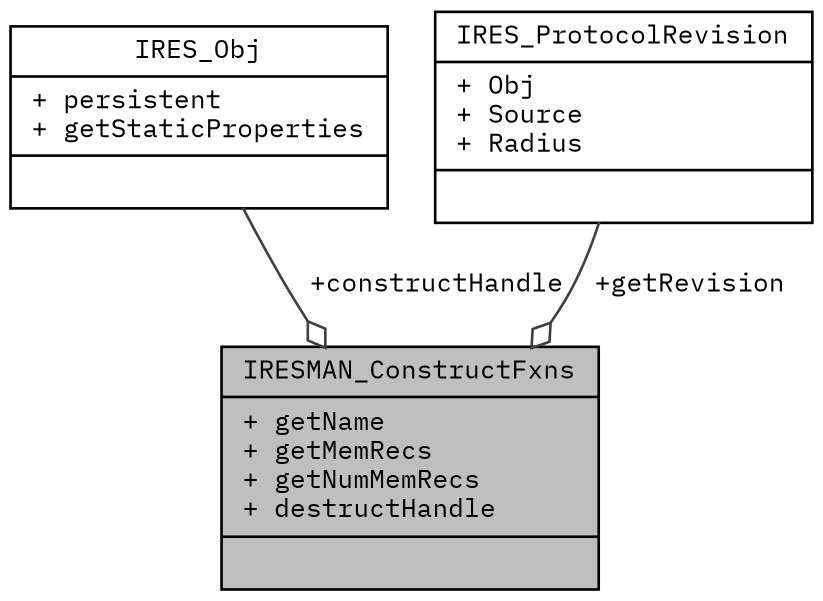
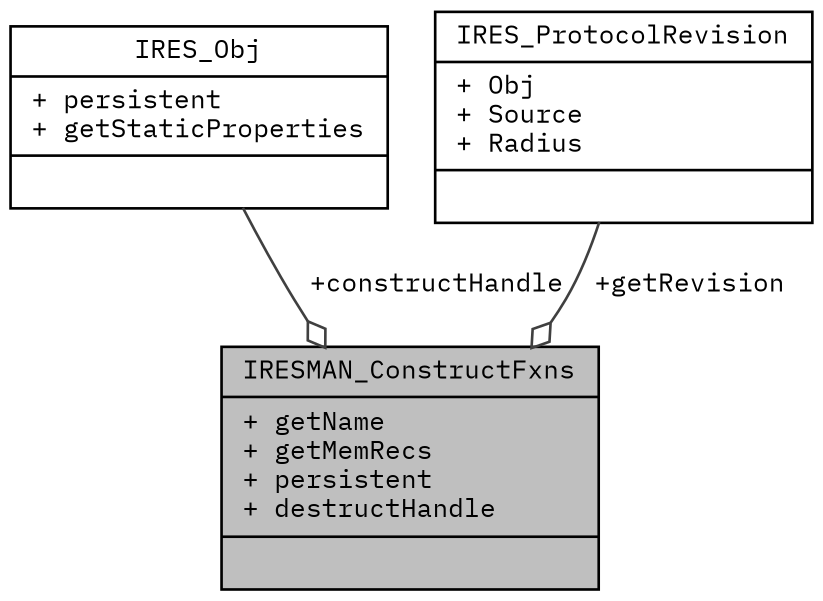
node "IRESMAN_ConstructFxns": text "+ getNumMemRecs" -> "+ persistent"
